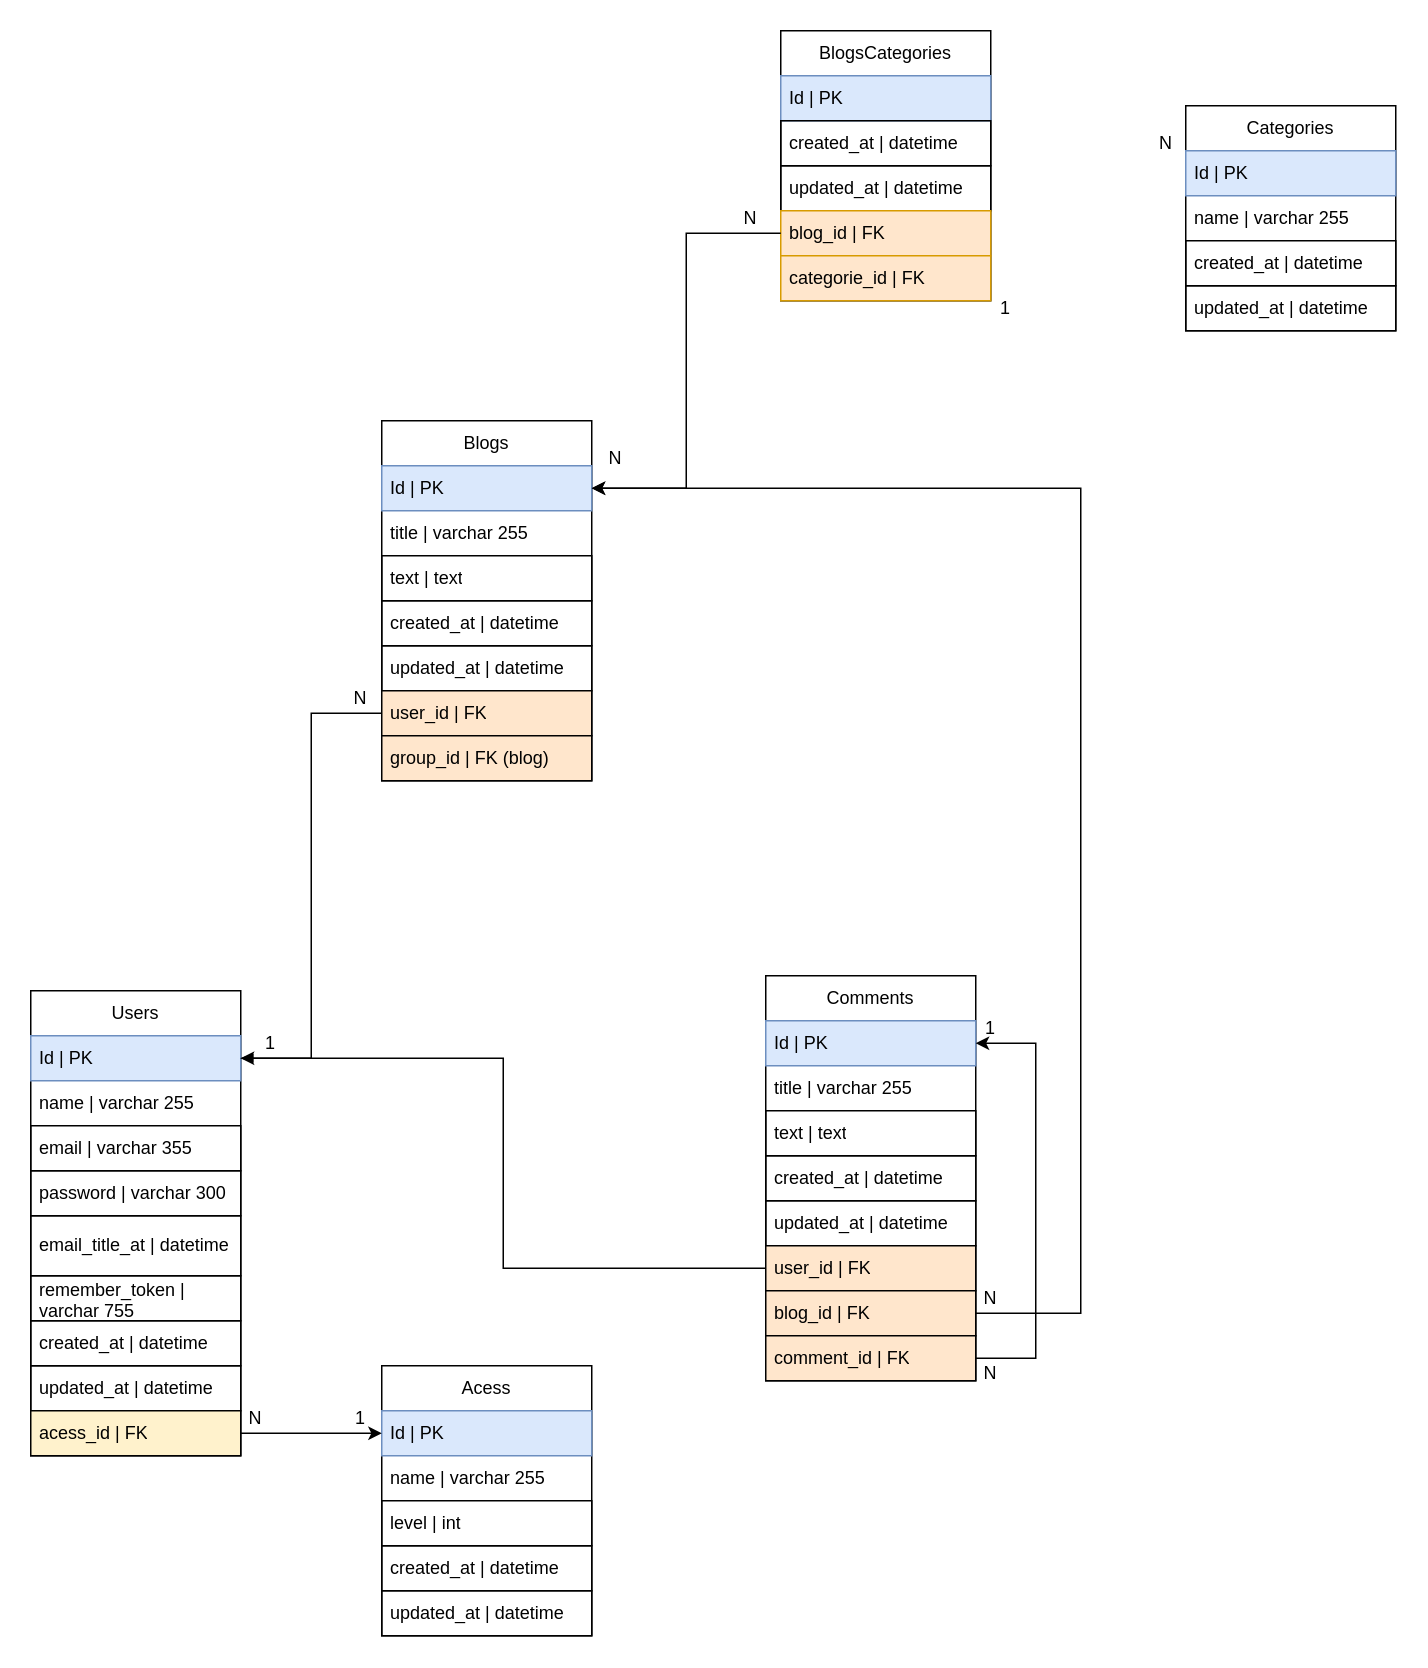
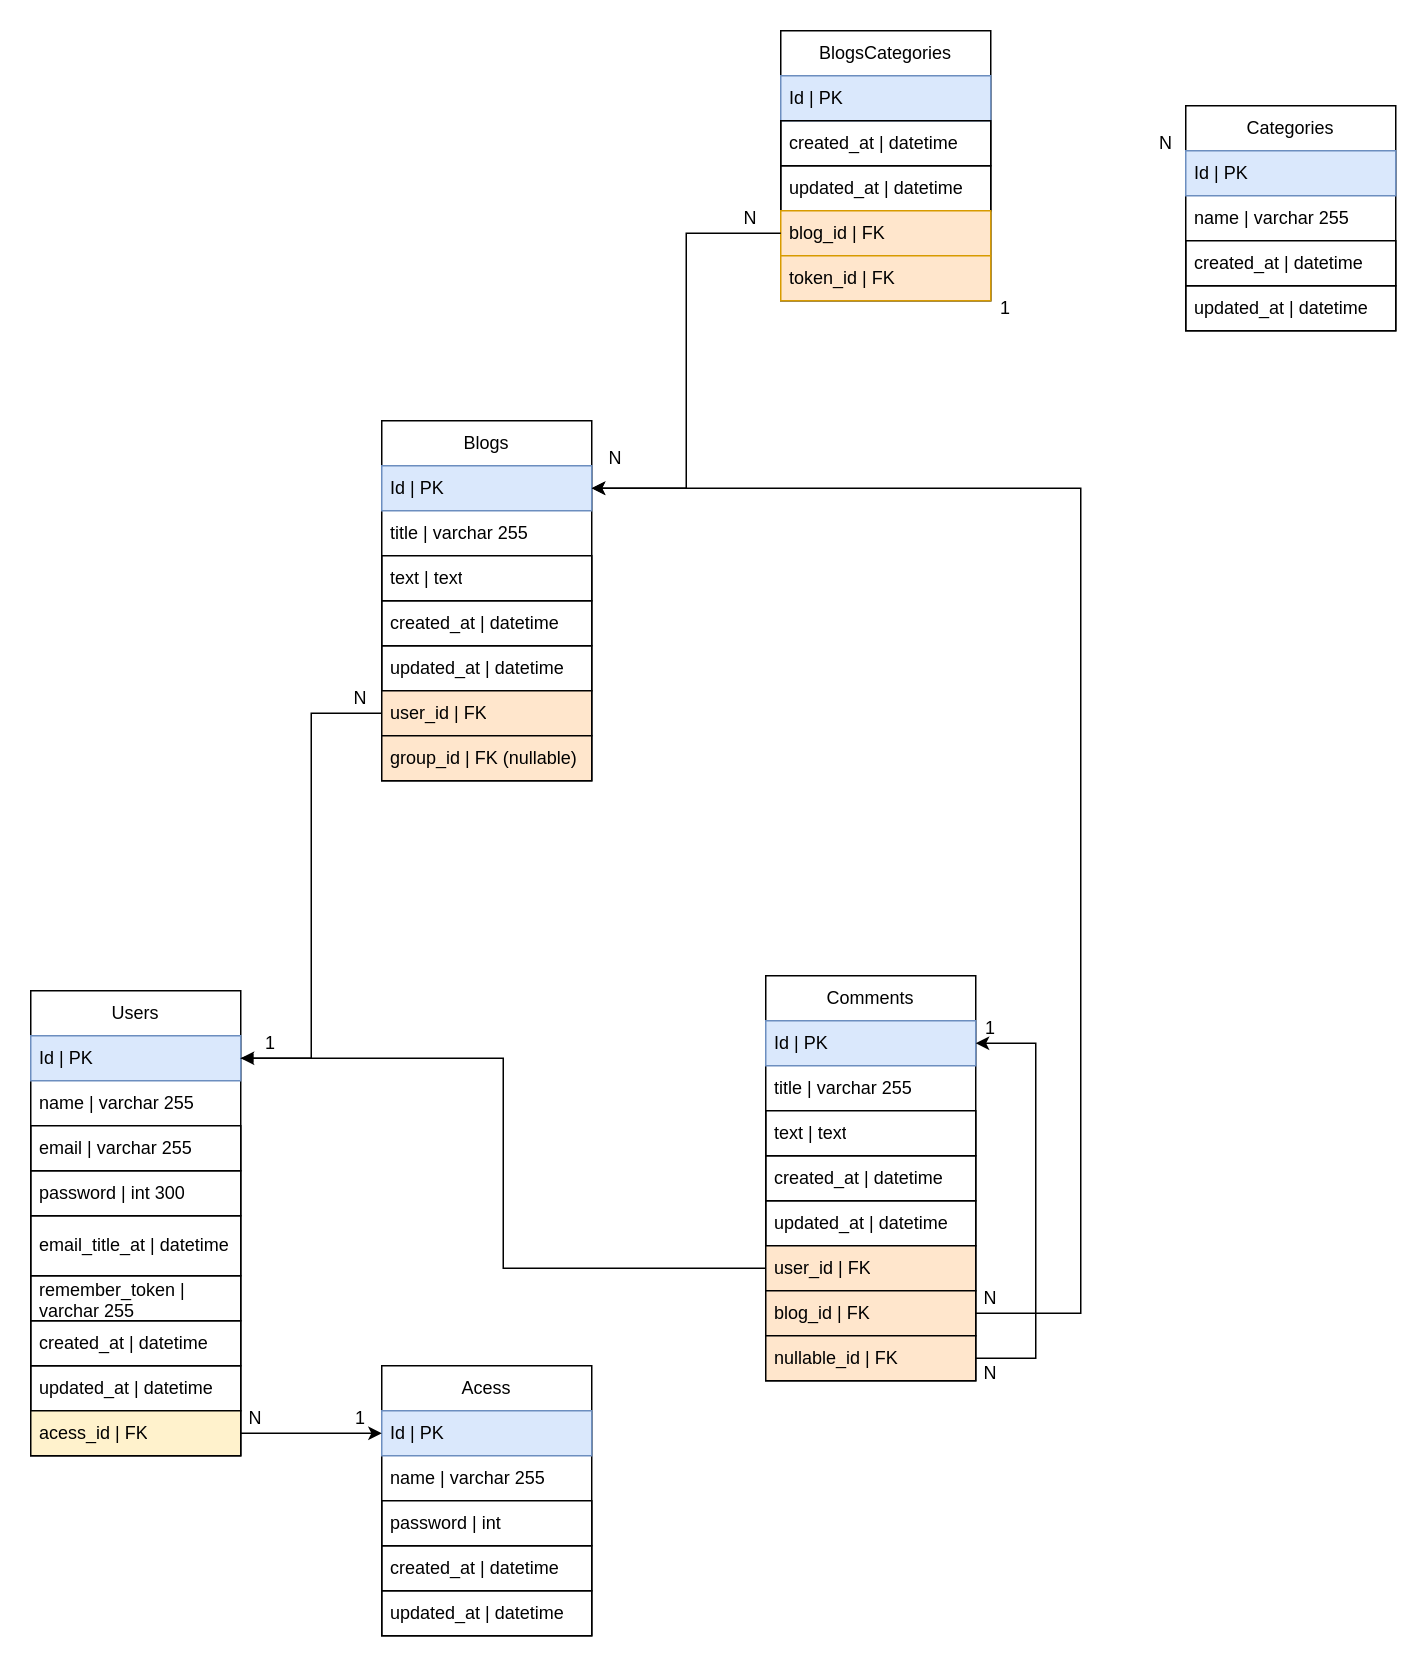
node "categorie_id | FK": label "categorie_id | FK" -> "token_id | FK"
node "group_id | FK (blog)": label "group_id | FK (blog)" -> "group_id | FK (nullable)"
node "email | varchar 355": label "email | varchar 355" -> "email | varchar 255"
node "password | varchar 300": label "password | varchar 300" -> "password | int 300"
node "remember_token | varchar 755": label "remember_token | varchar 755" -> "remember_token | varchar 255"
node "comment_id | FK": label "comment_id | FK" -> "nullable_id | FK"
node "level | int": label "level | int" -> "password | int"
